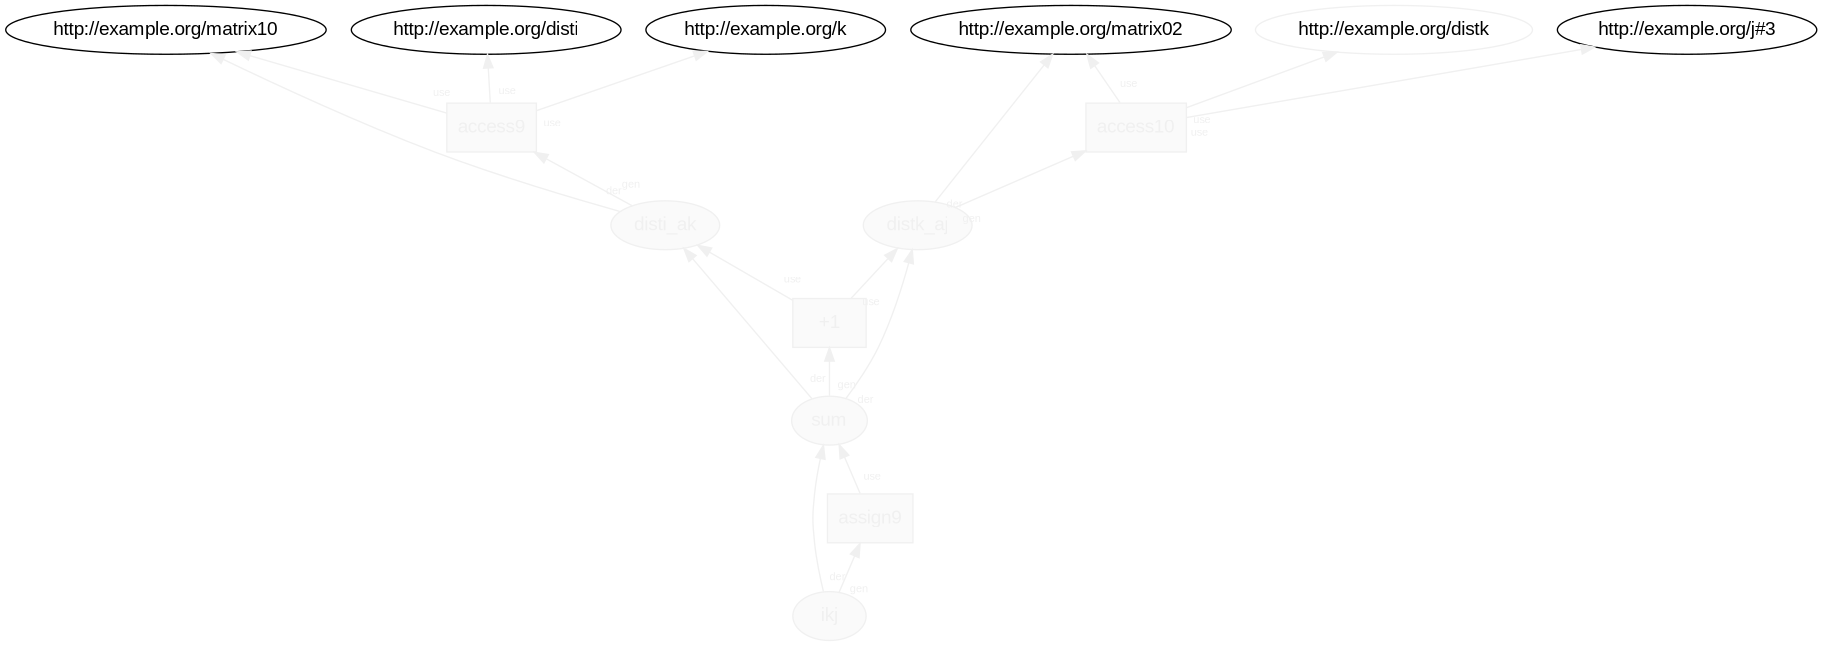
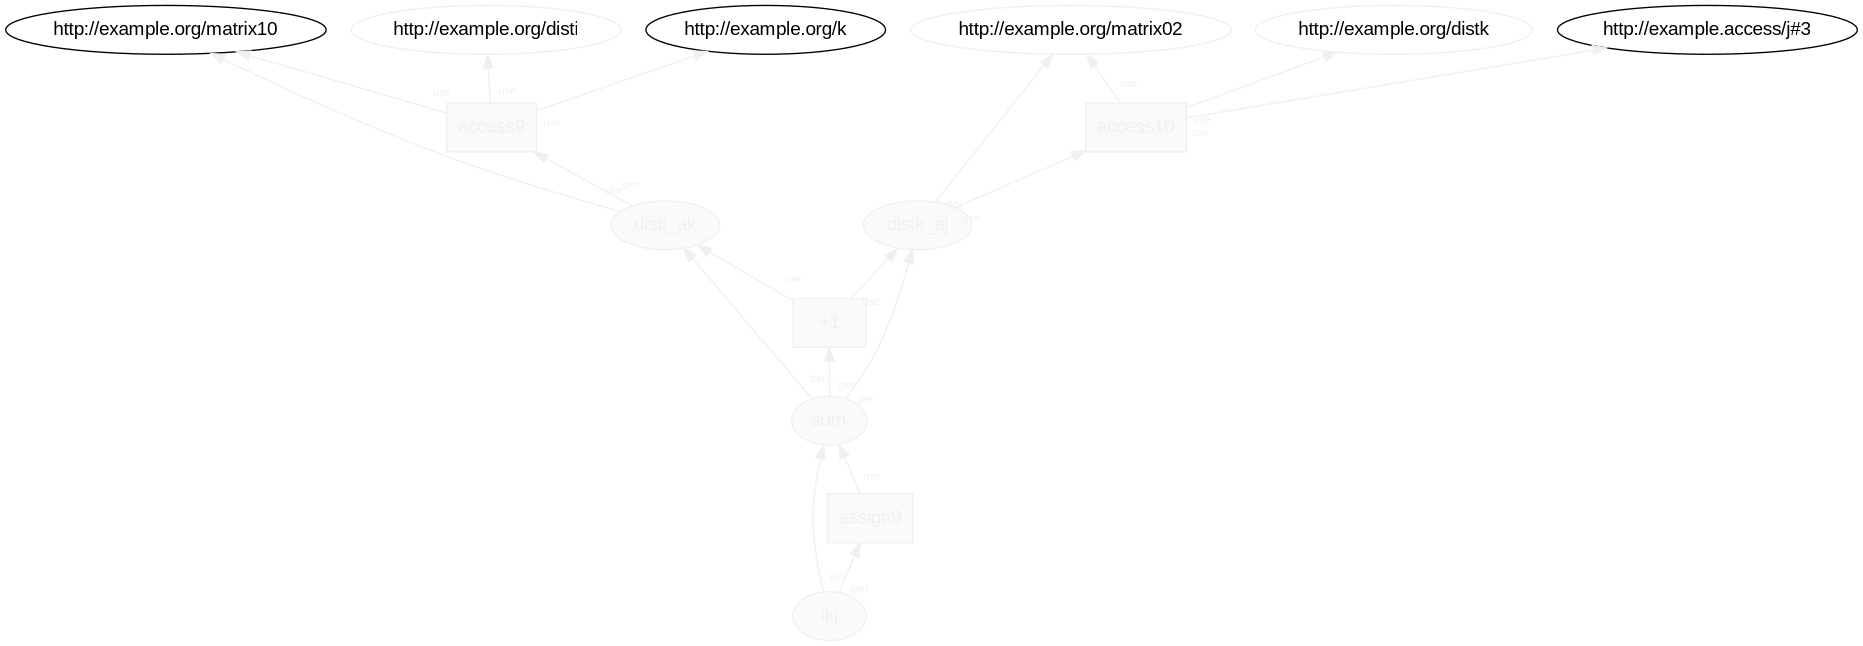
node "http://example.org/disti": color black -> #f0f0f0
node "http://example.org/matrix02": color black -> #f0f0f0
node "http://example.org/j#3": label "http://example.org/j#3" -> "http://example.access/j#3"
